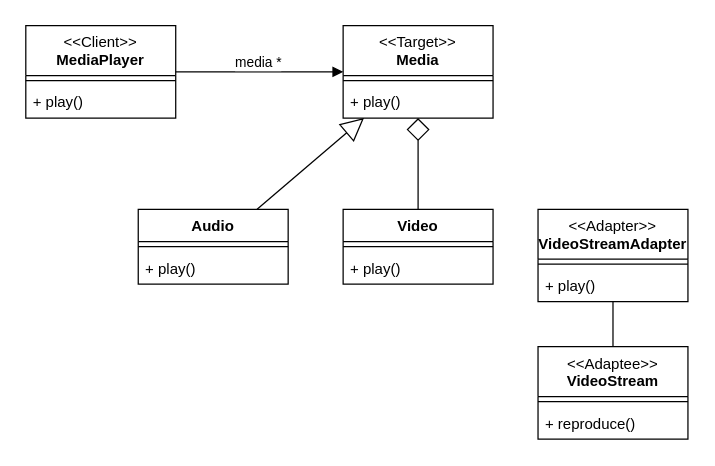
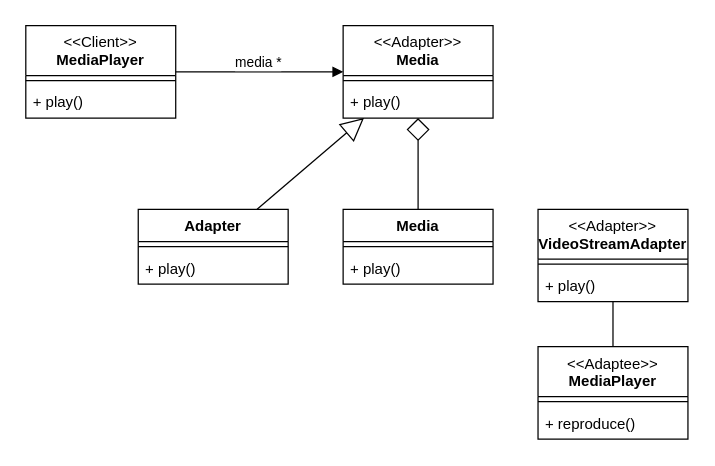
node "<<Target>> Media": label "<<Target>> Media" -> "<<Adapter>> Media"
node "Audio": label "Audio" -> "Adapter"
node "Video": label "Video" -> "Media"
node "<<Adaptee>> VideoStream": label "<<Adaptee>> VideoStream" -> "<<Adaptee>> MediaPlayer"
